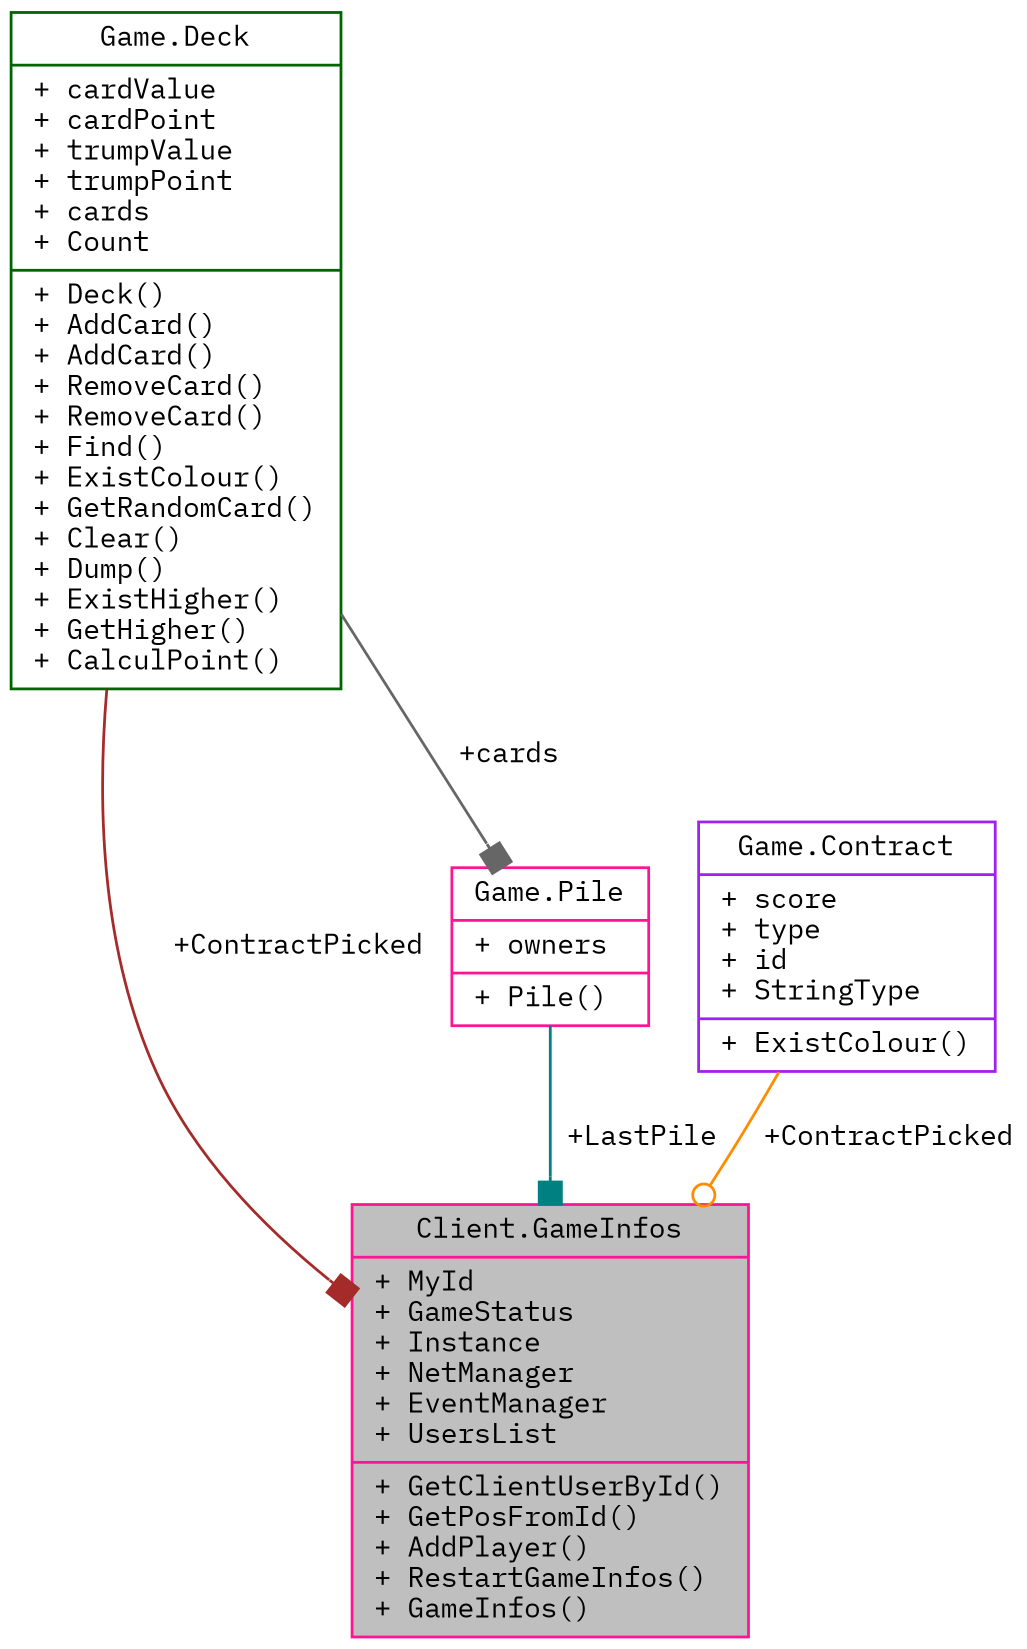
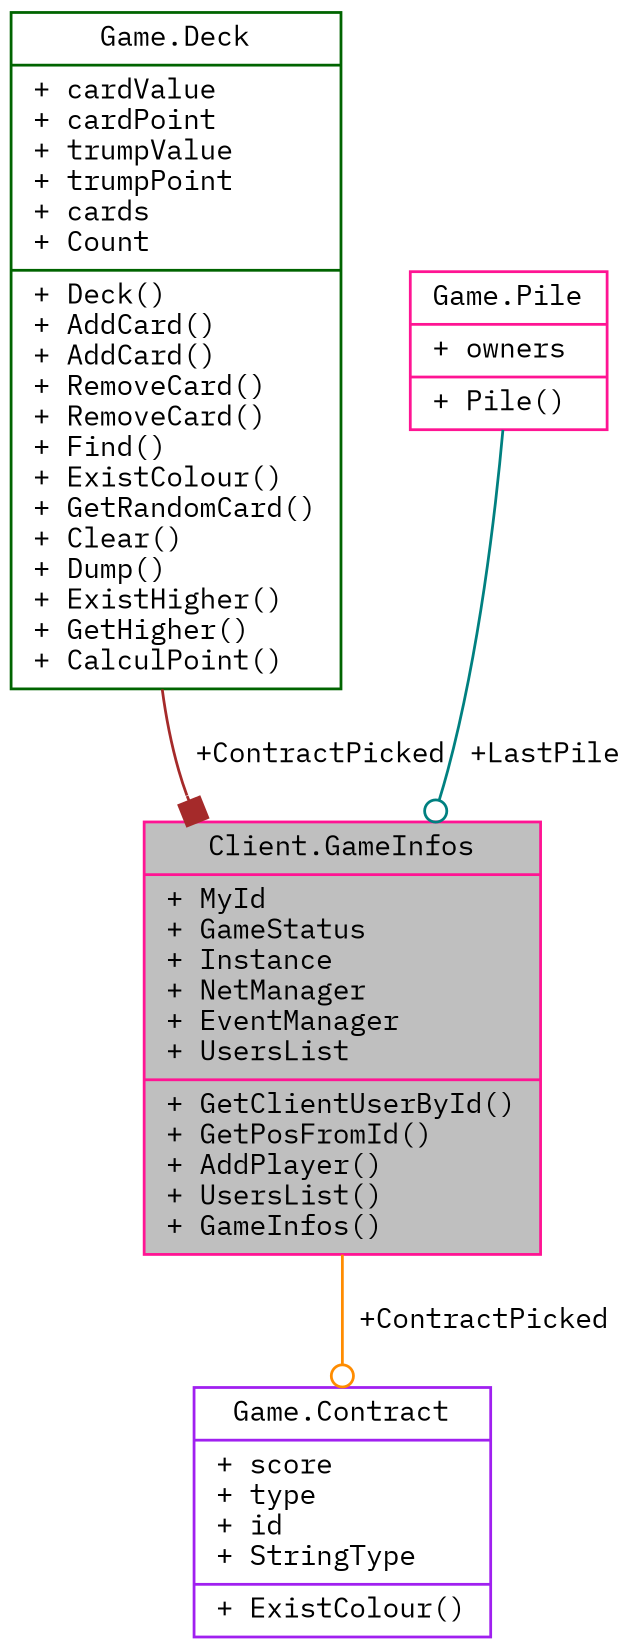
edge "Game.Deck" -> "Game.Pile": removed, label "+cards"
edge "Game.Pile" -> "Client.GameInfos": arrowhead box -> odot
edge "Game.Contract" -> "Client.GameInfos": reversed
node "Client.GameInfos": text "+ RestartGameInfos()" -> "+ UsersList()"
